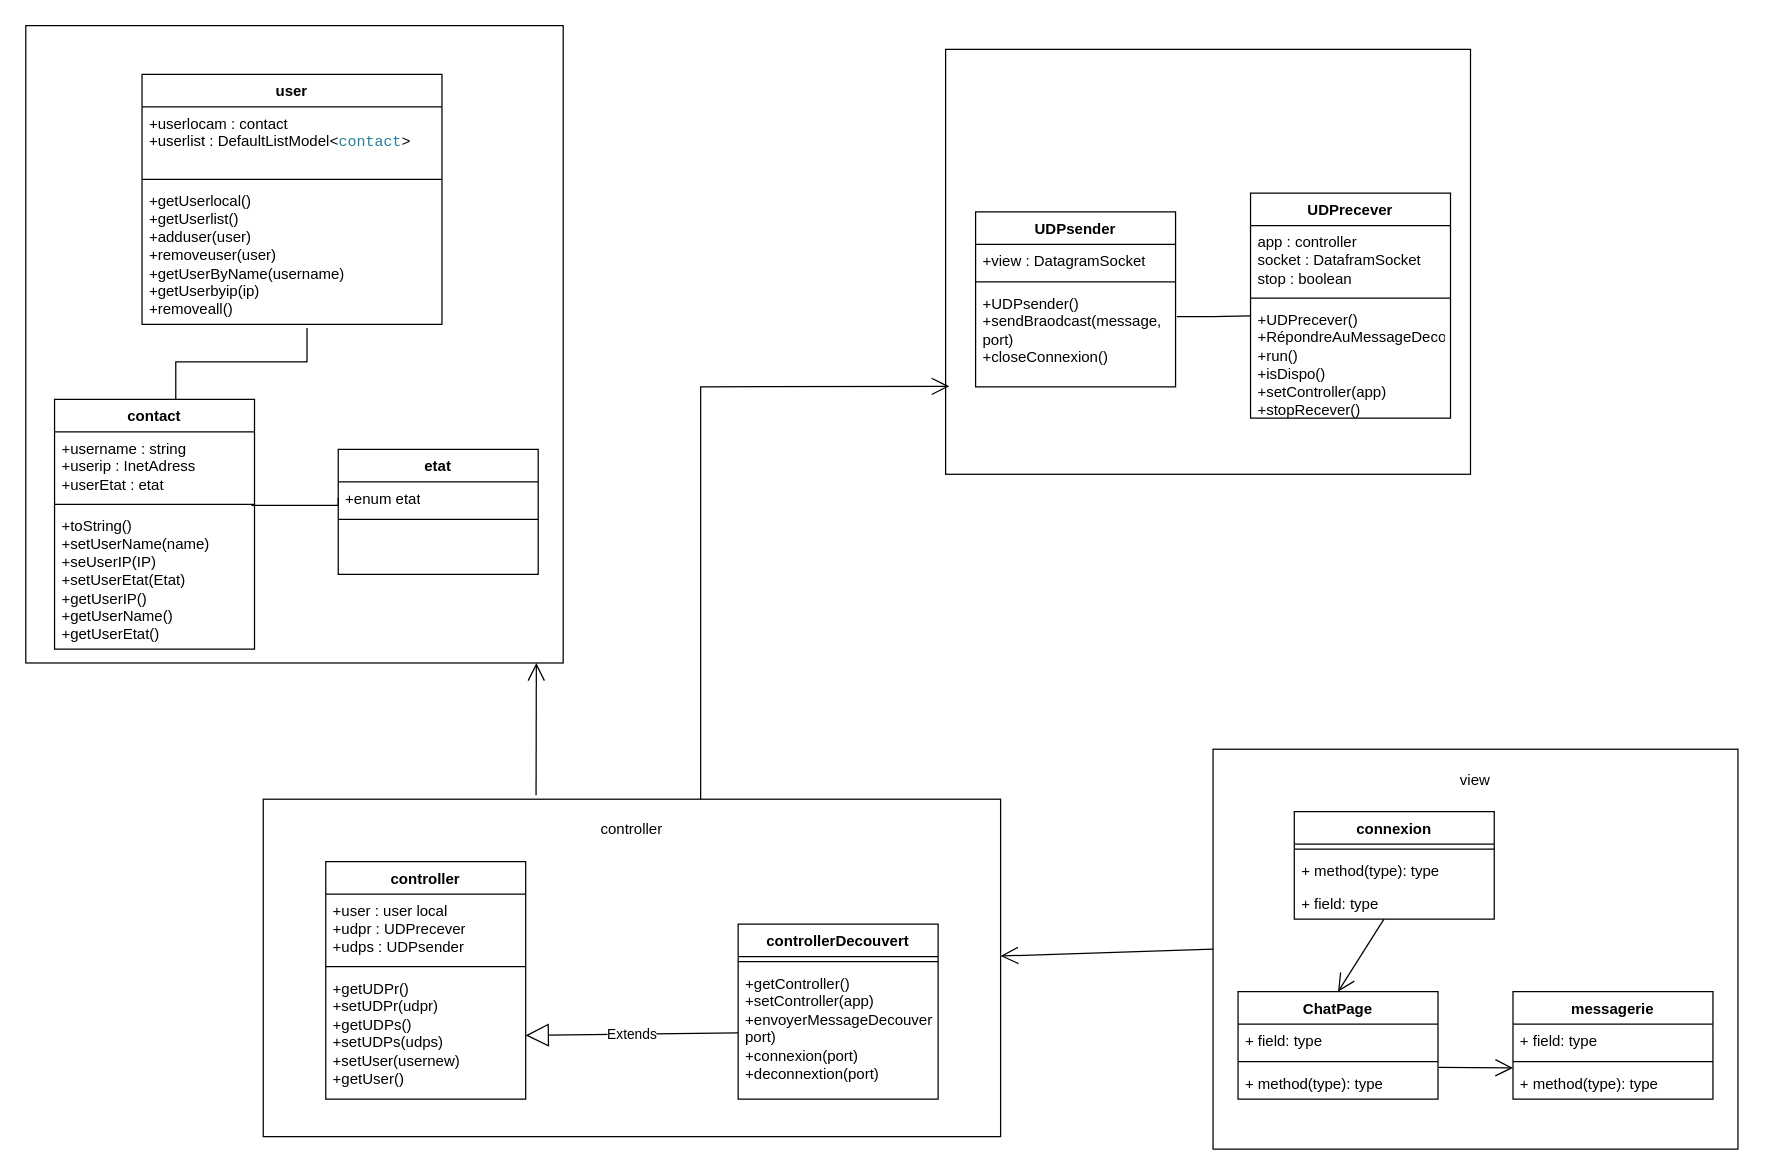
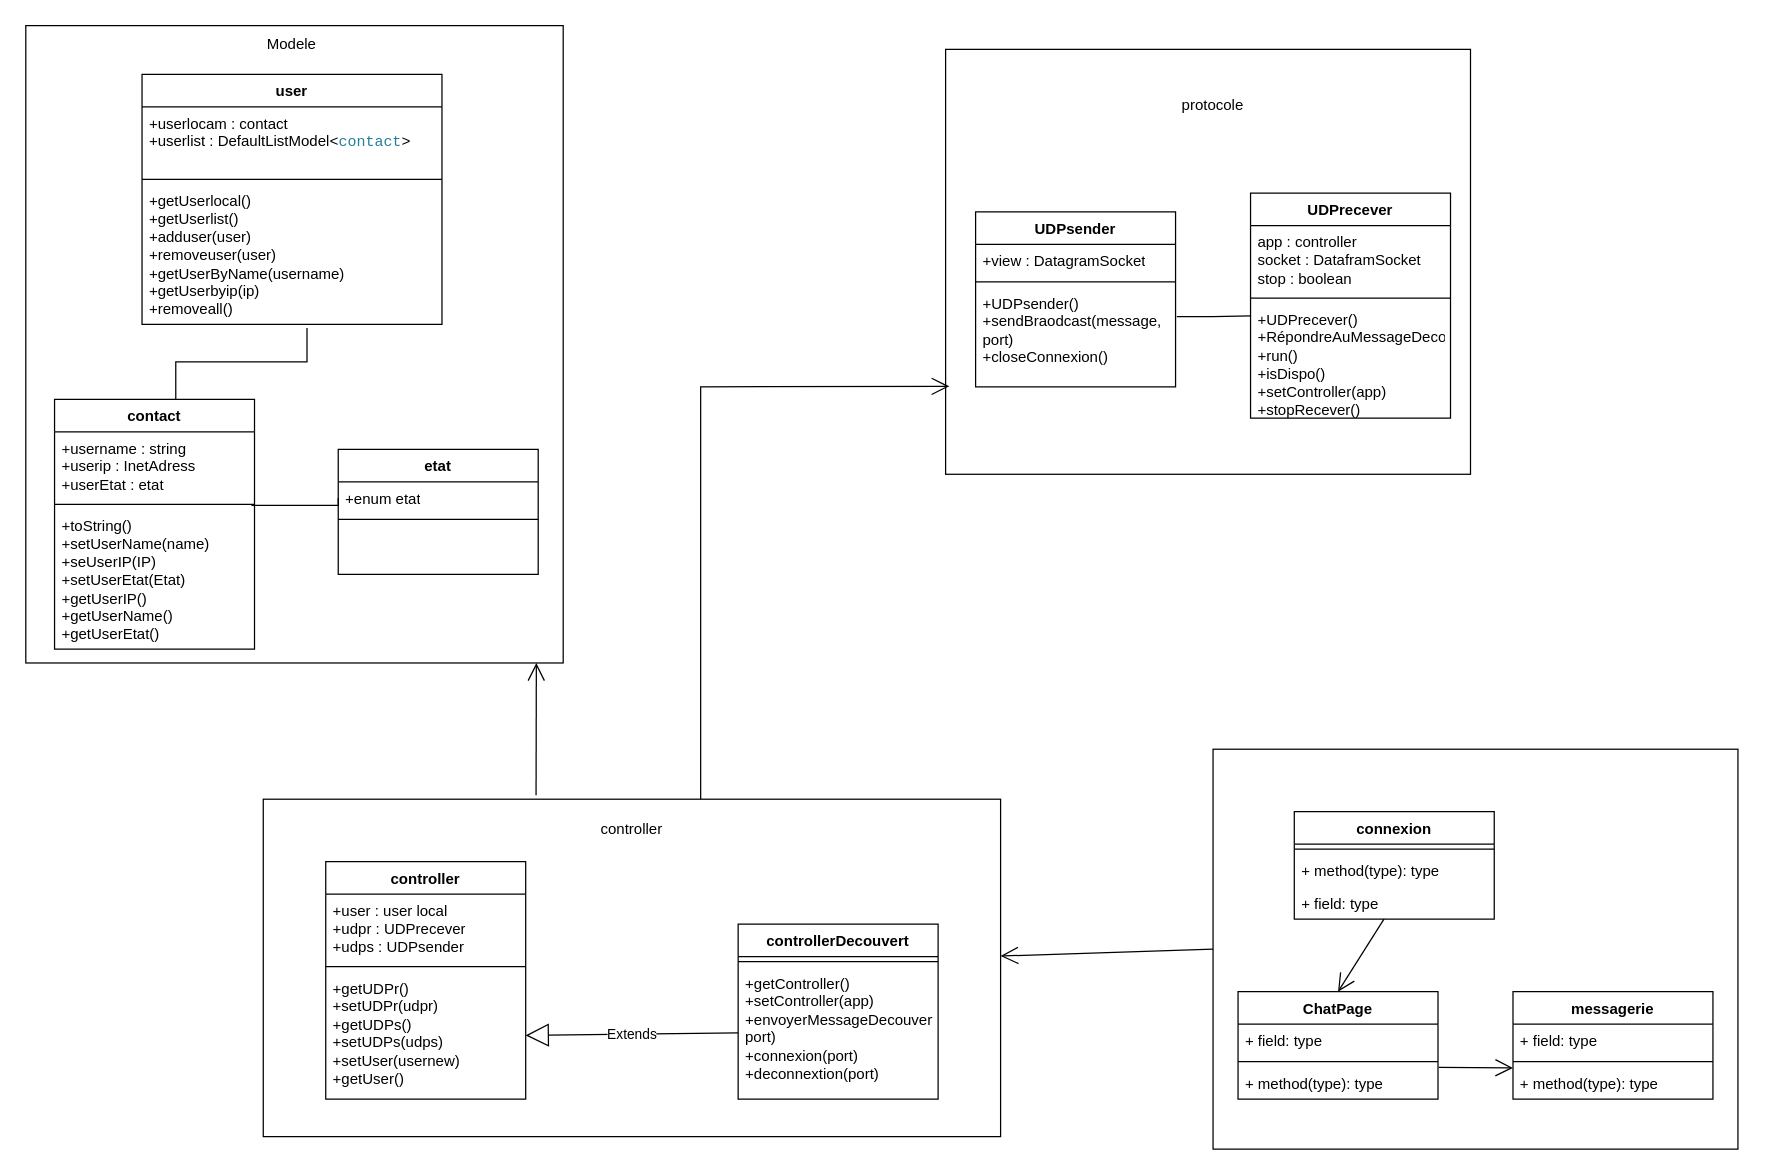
node "Modele": added
node "protocole": added
node "view": removed
